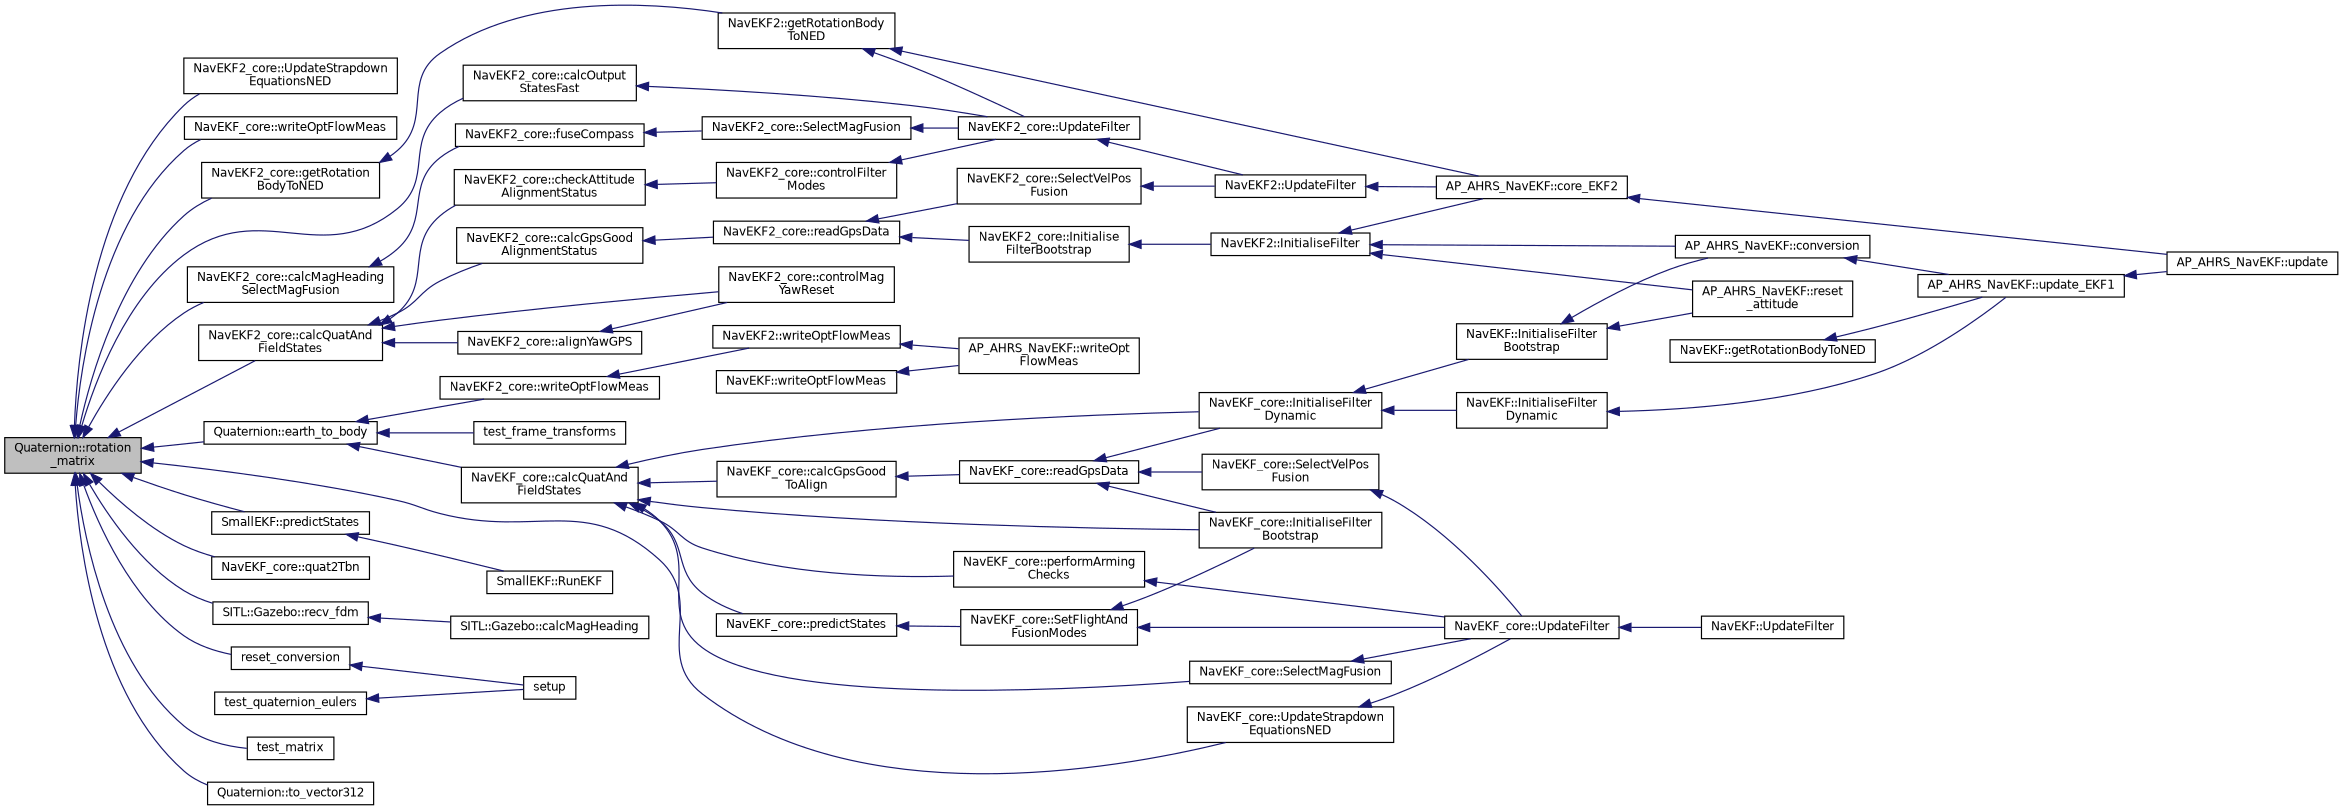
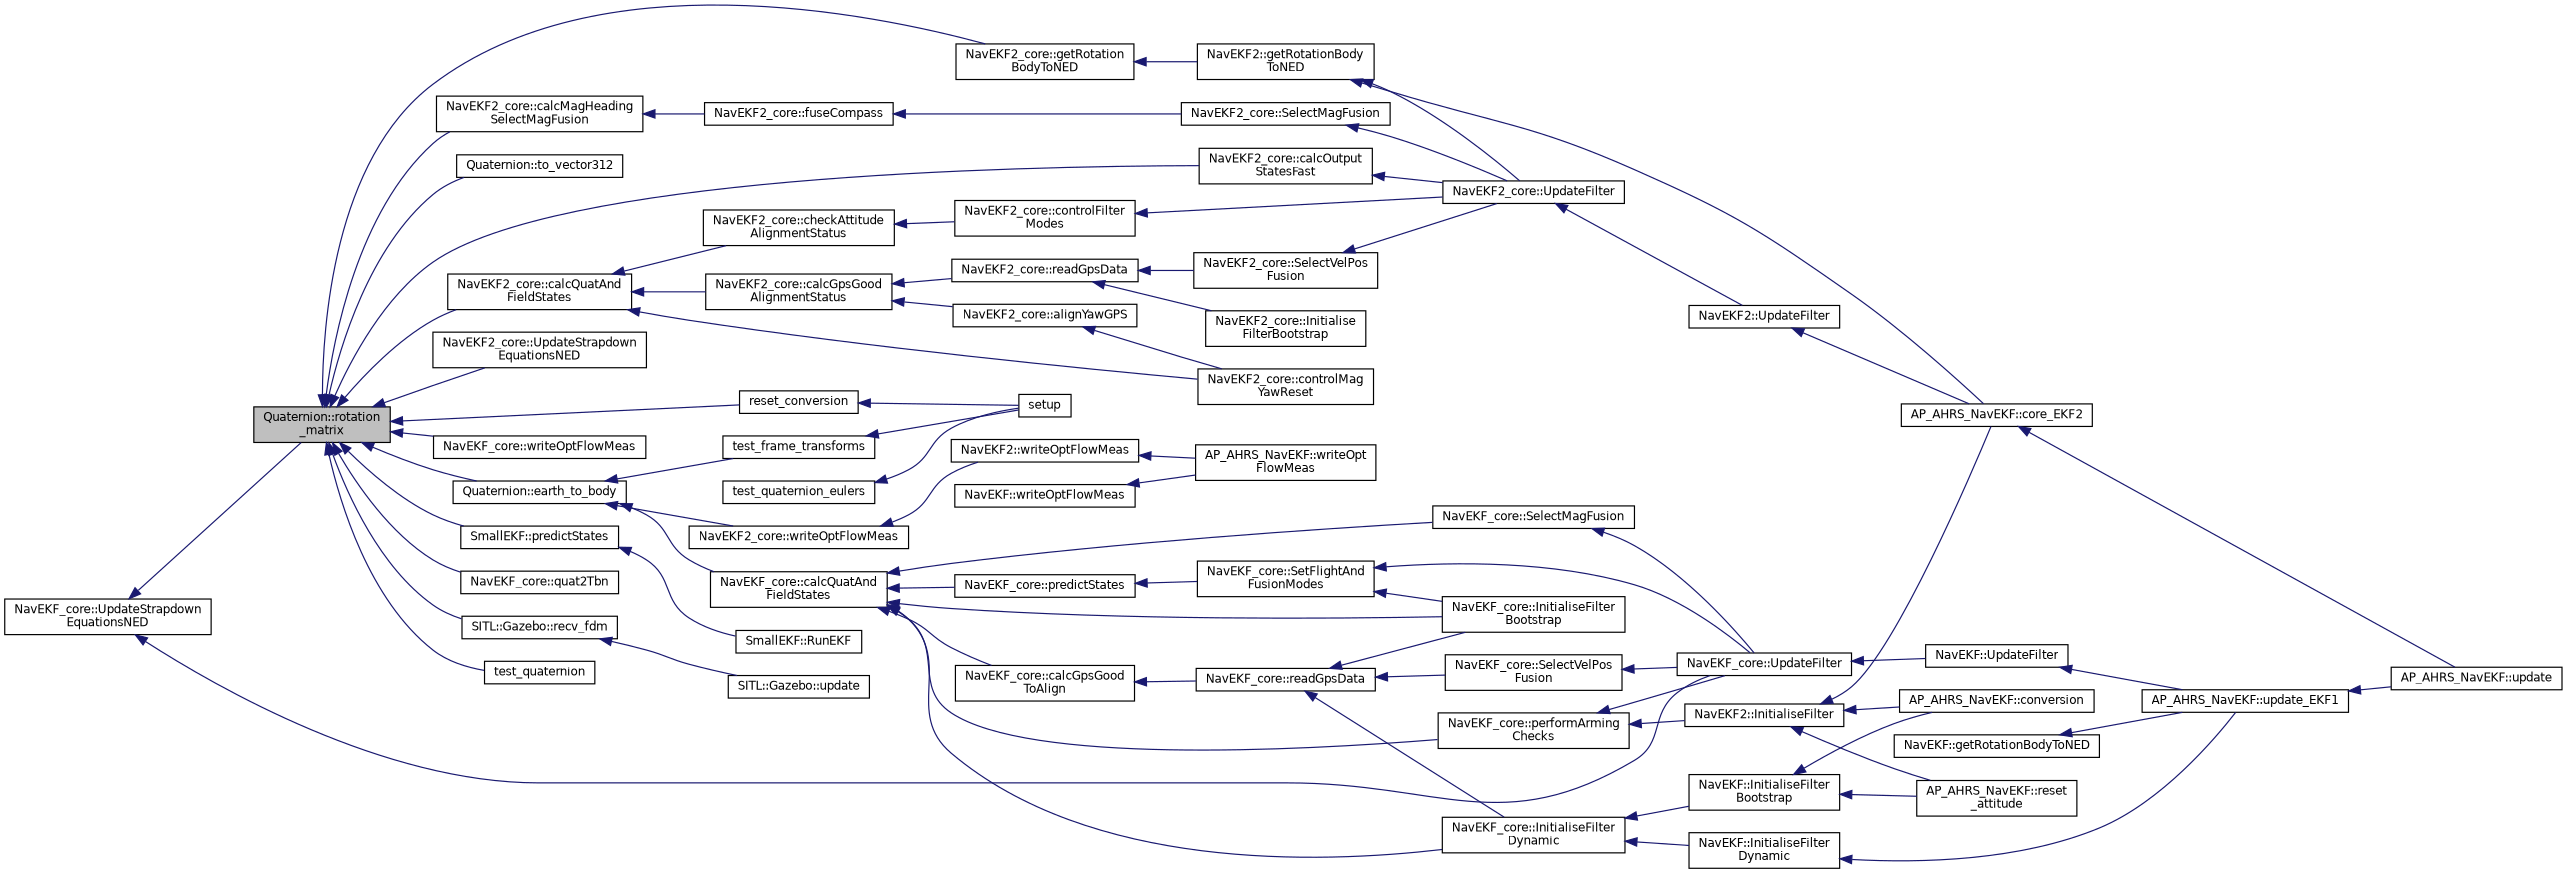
edge "NavEKF2::UpdateFilter" -> "NavEKF2_core::SelectVelPos Fusion": now "NavEKF2_core::UpdateFilter" -> "NavEKF2_core::SelectVelPos Fusion"
edge "NavEKF2::InitialiseFilter" -> "NavEKF2_core::Initialise FilterBootstrap": now "NavEKF2::InitialiseFilter" -> "NavEKF_core::performArming Checks"
edge "AP_AHRS_NavEKF::update_EKF1" -> "AP_AHRS_NavEKF::conversion": now "AP_AHRS_NavEKF::update_EKF1" -> "NavEKF::UpdateFilter"
edge "NavEKF2_core::alignYawGPS" -> "NavEKF2_core::calcQuatAnd FieldStates": now "NavEKF2_core::alignYawGPS" -> "NavEKF2_core::calcGpsGood AlignmentStatus"
edge "setup" -> "test_frame_transforms": added
node "SITL::Gazebo::calcMagHeading": label "SITL::Gazebo::calcMagHeading" -> "SITL::Gazebo::update"
edge "NavEKF_core::UpdateStrapdown EquationsNED" -> "Quaternion::rotation _matrix": reversed
node "test_matrix": label "test_matrix" -> "test_quaternion"
